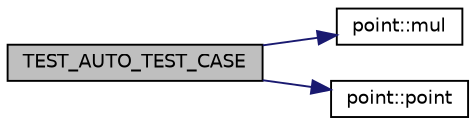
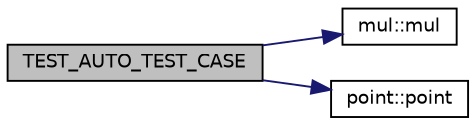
node "point::mul": label "point::mul" -> "mul::mul"
